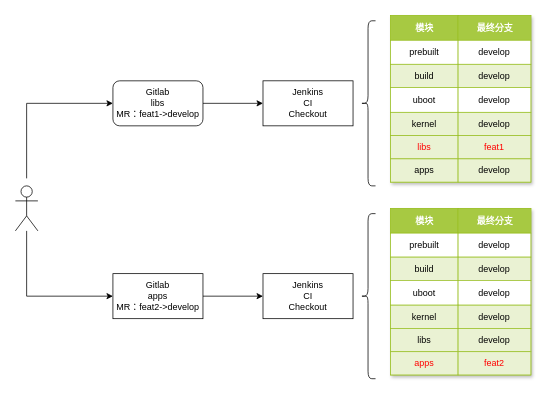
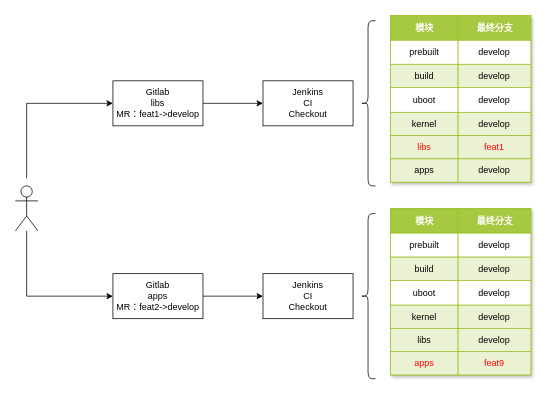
node "Gitlab libs MR：feat1->develop": shape rounded rectangle -> rectangle
node "feat2": label "feat2" -> "feat9"
